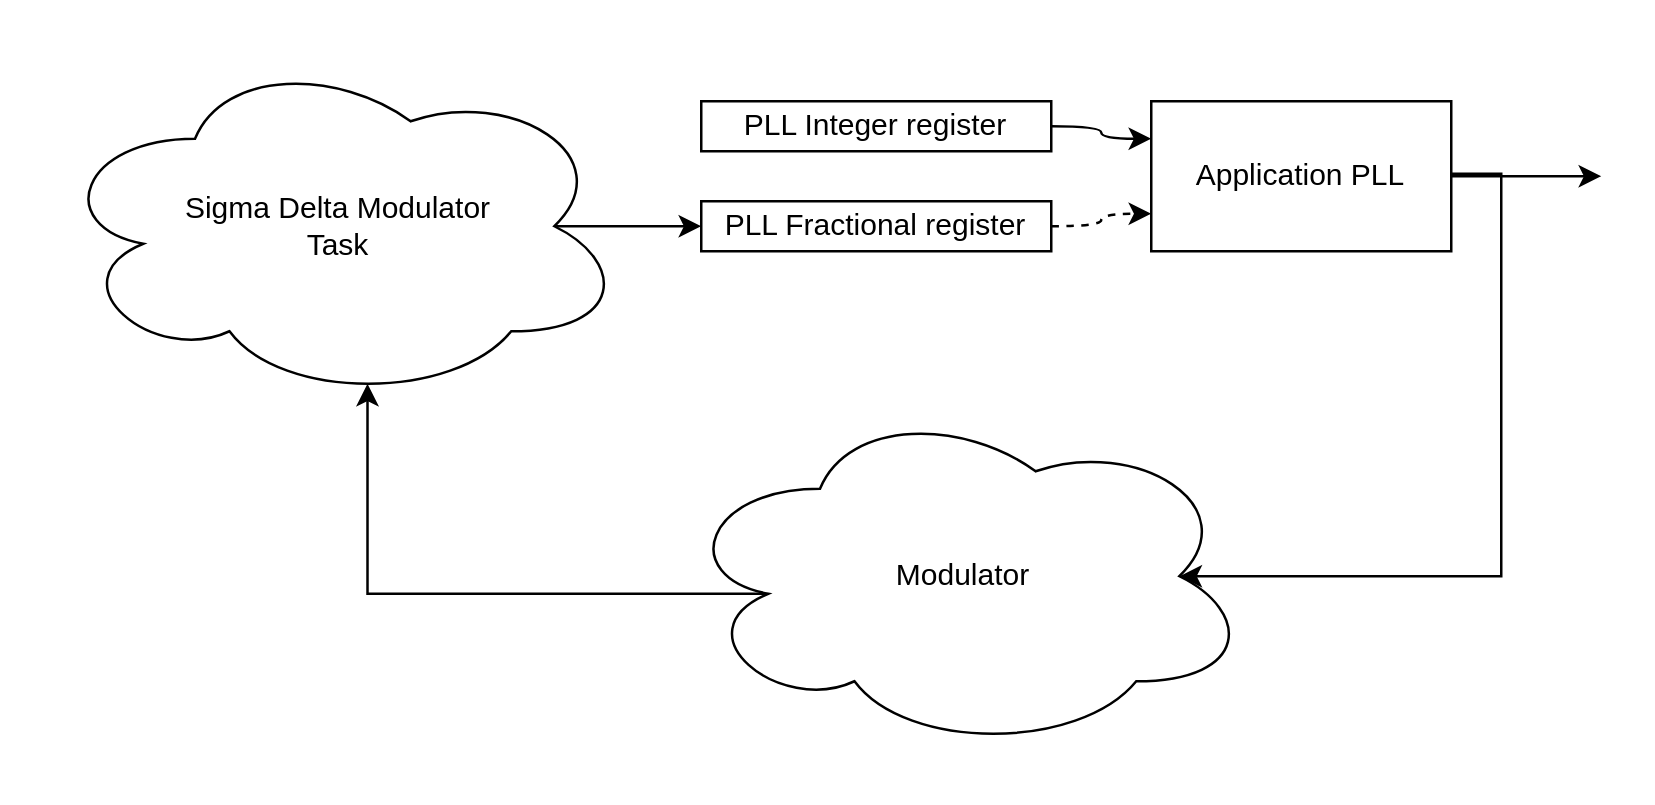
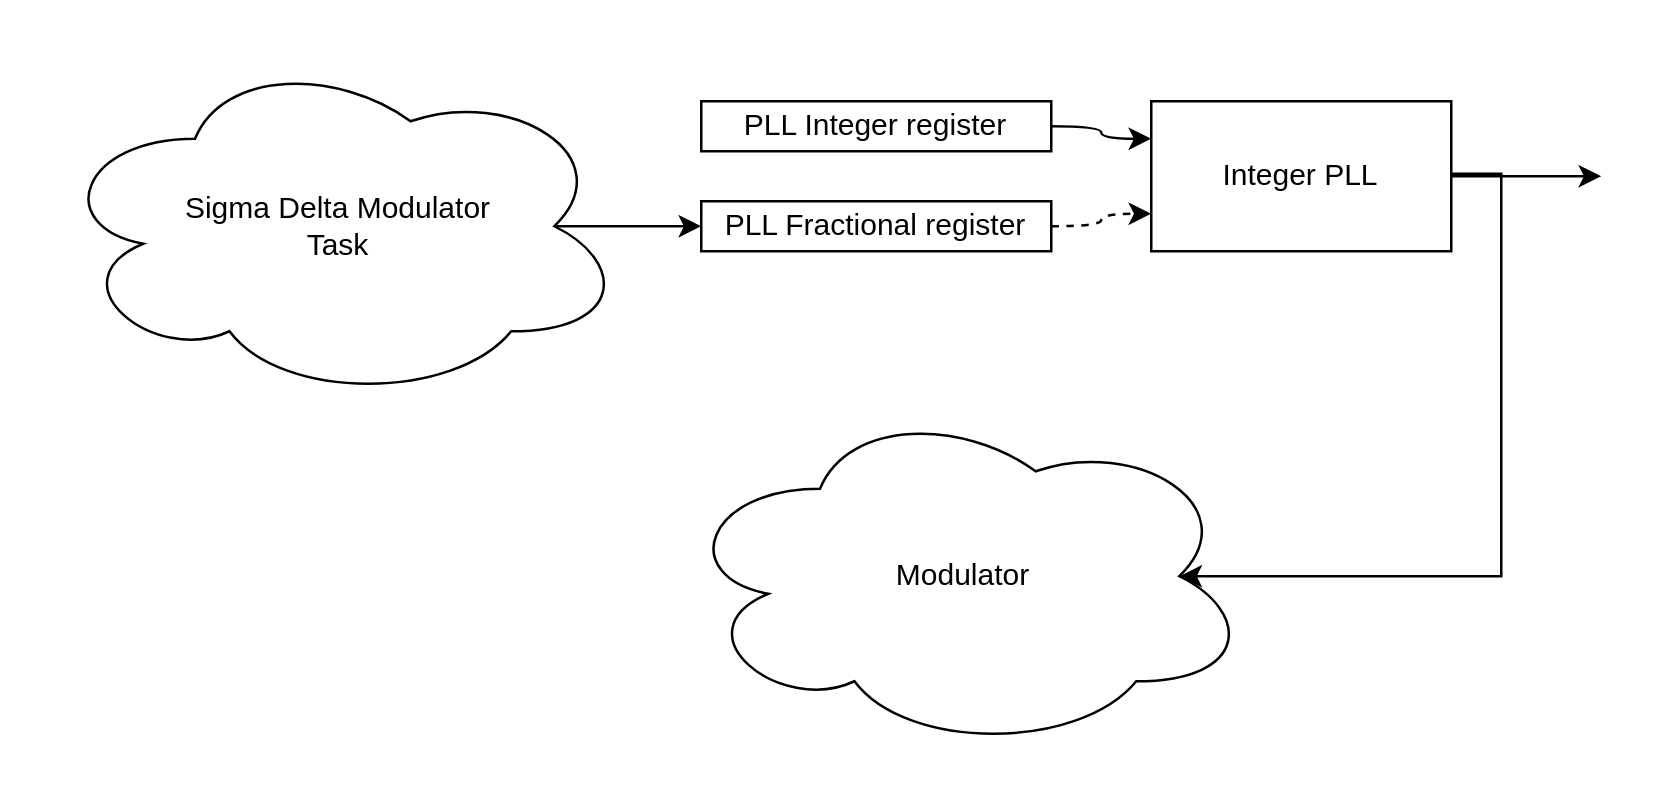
node "Application PLL": label "Application PLL" -> "Integer PLL"
edge "Modulator" -> "Sigma Delta Modulator Task": removed
